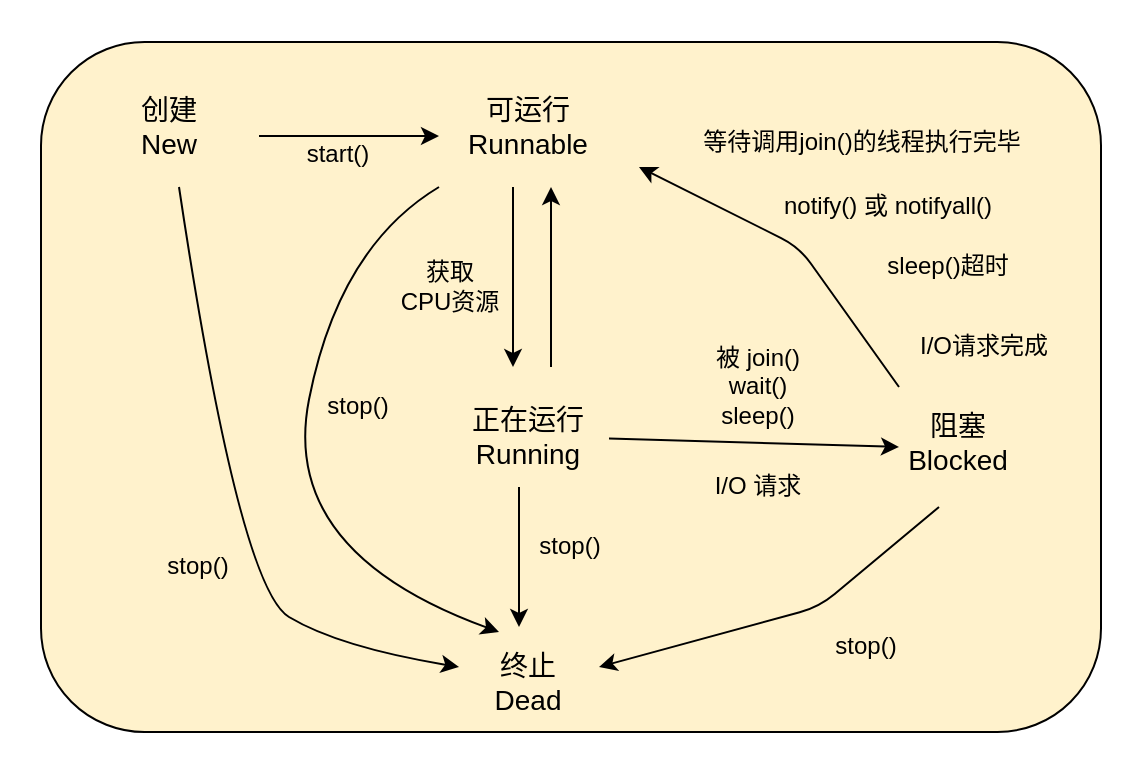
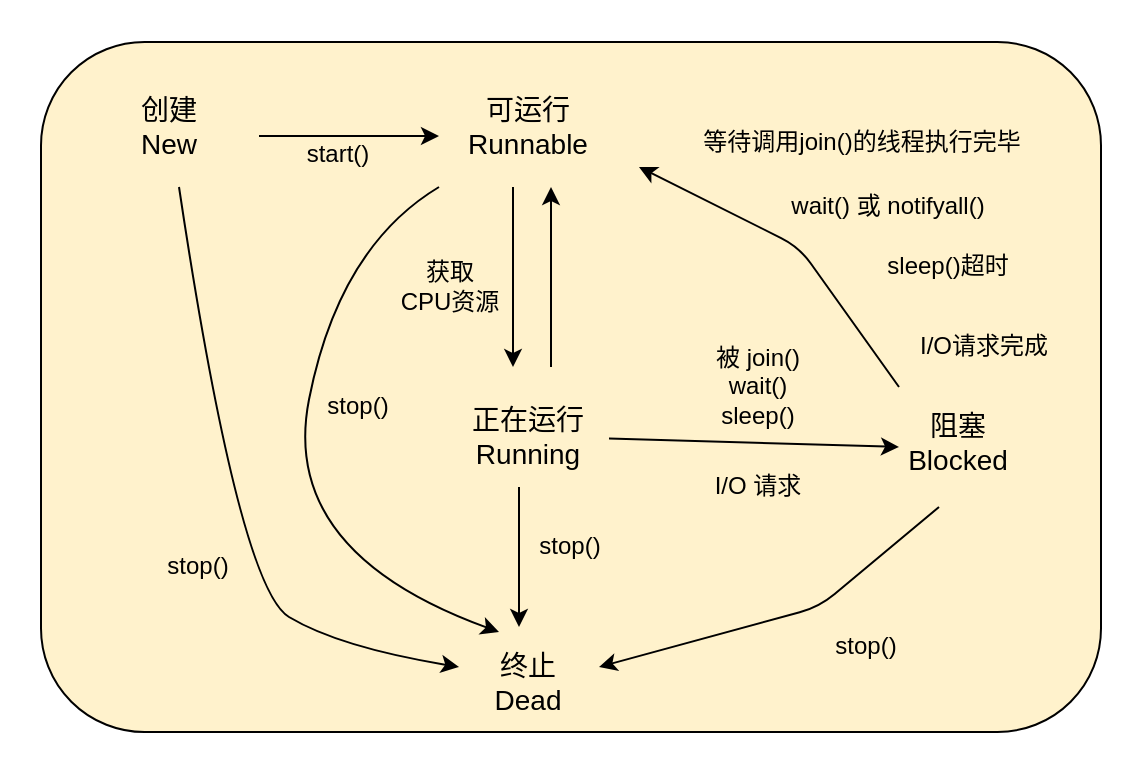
node "notify() 或 notifyall()": label "notify() 或 notifyall()" -> "wait() 或 notifyall()"
